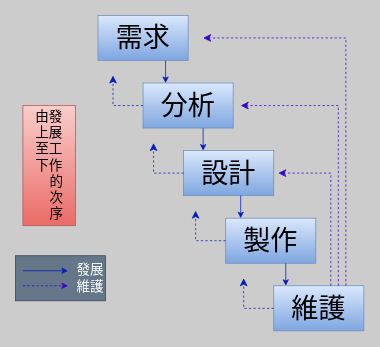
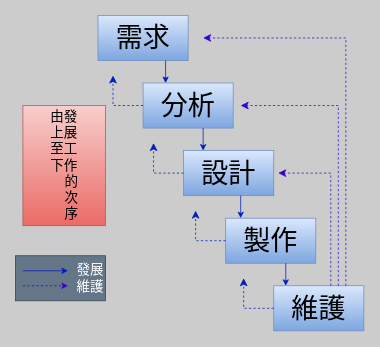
node "由發 上展 至工 下作 的 次 序": size 53x120 -> 83x120
